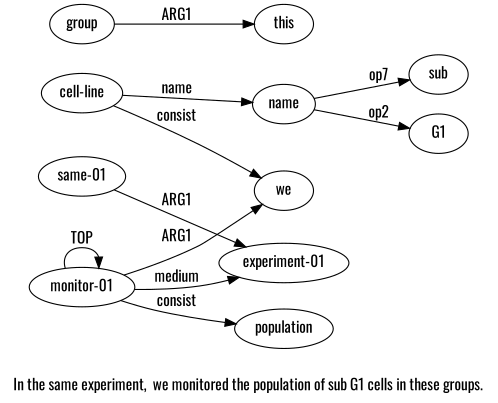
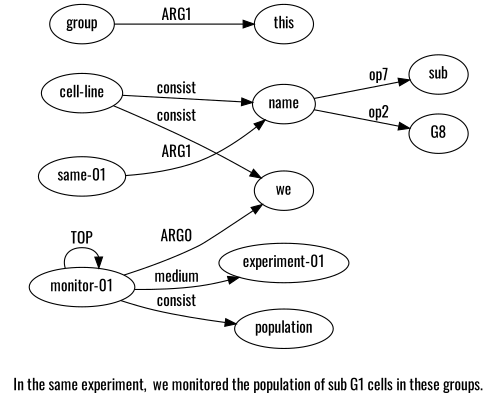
edge "cell-line" -> "name": label "name" -> "consist"
node "G1": label "G1" -> "G8"
edge "same-01" -> "experiment-01": now "same-01" -> "name"
edge "monitor-01" -> "we": label "ARG1" -> "ARG0"
